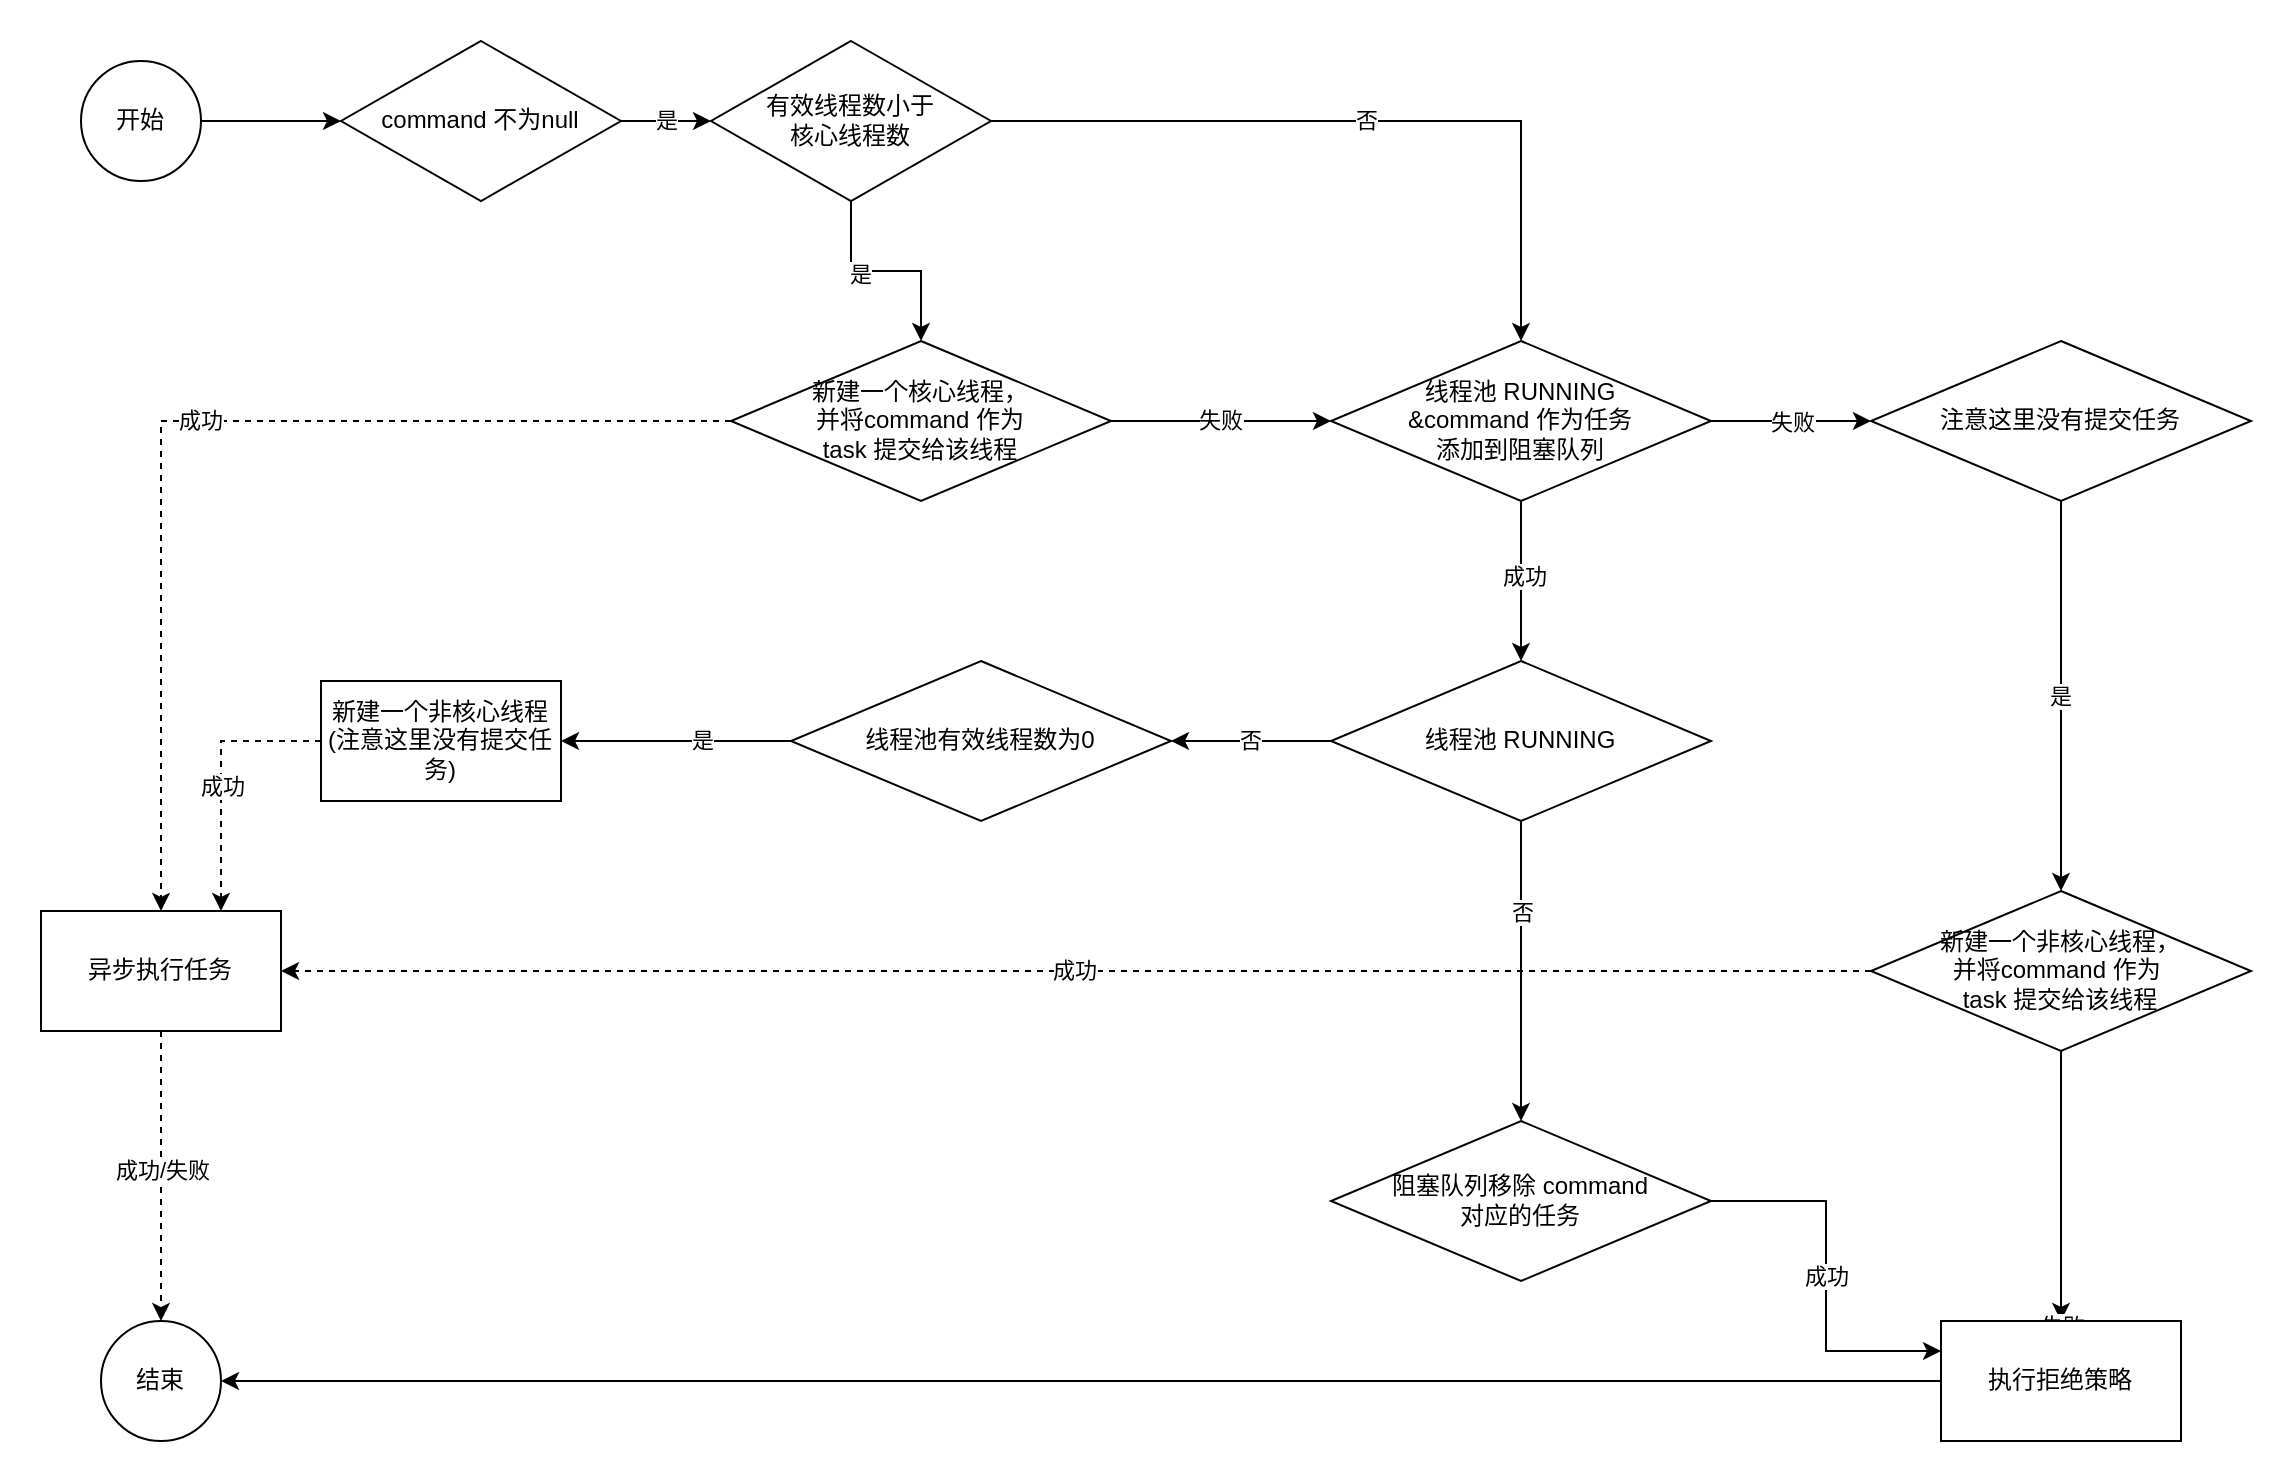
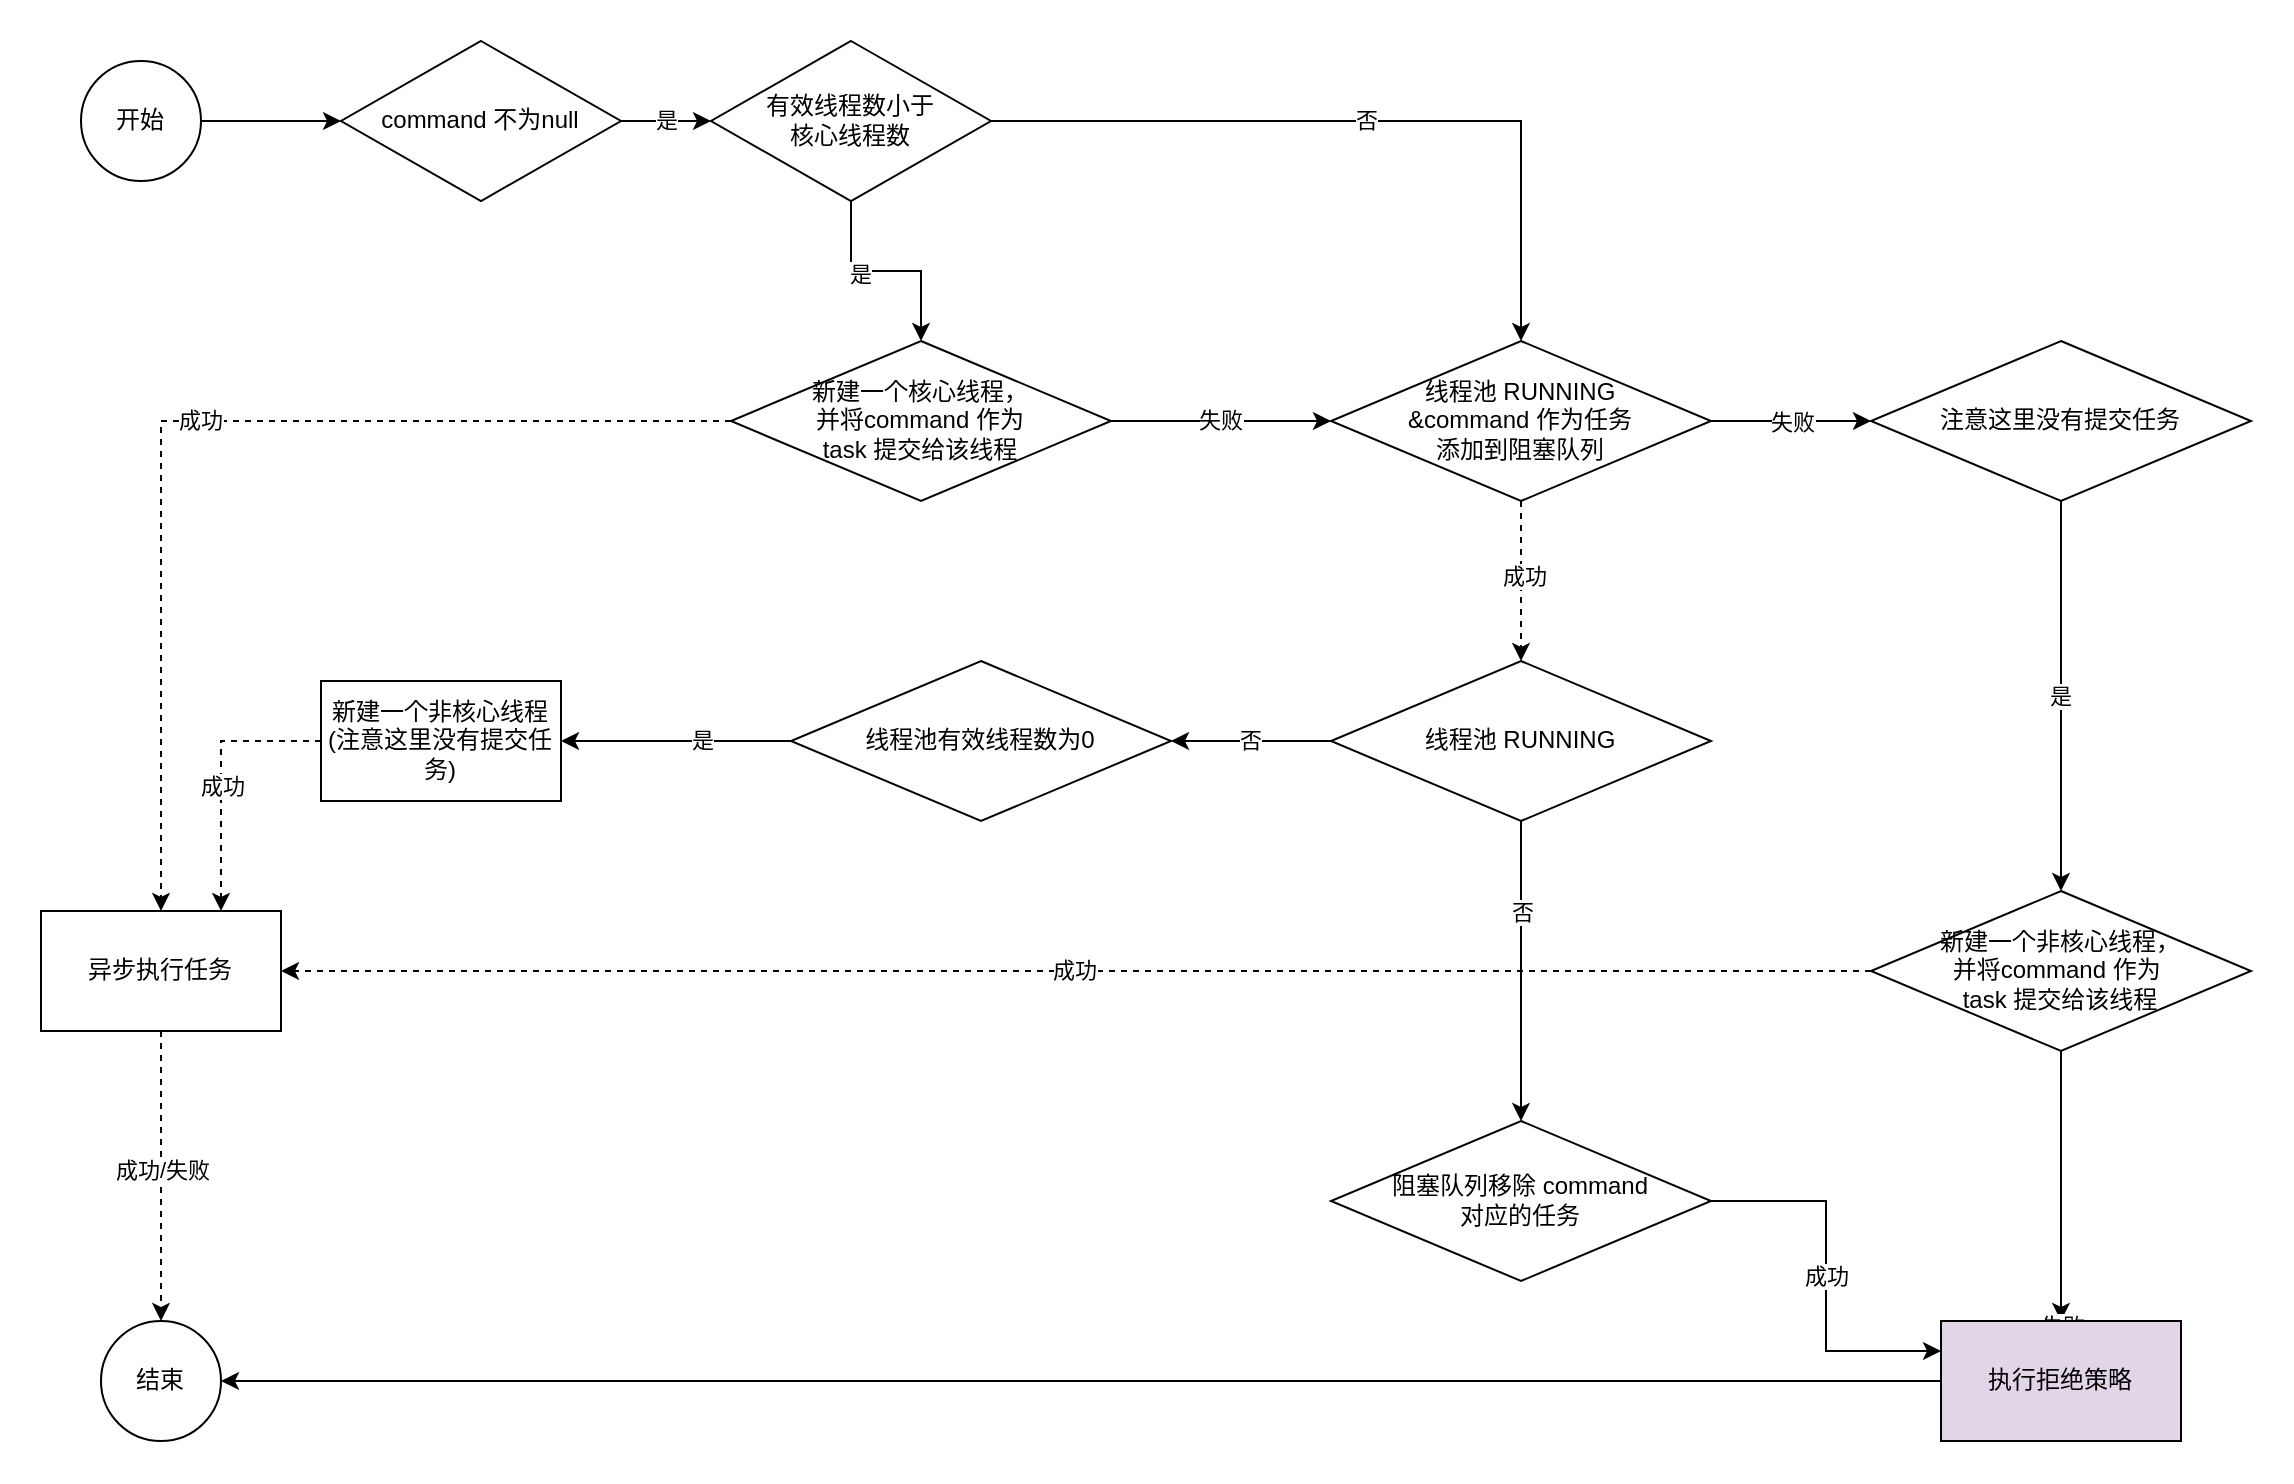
edge "线程池 RUNNING &command 作为任务 添加到阻塞队列" -> "线程池 RUNNING": style solid -> dashed
node "执行拒绝策略": fillcolor #ffffff -> #e1d5e7
